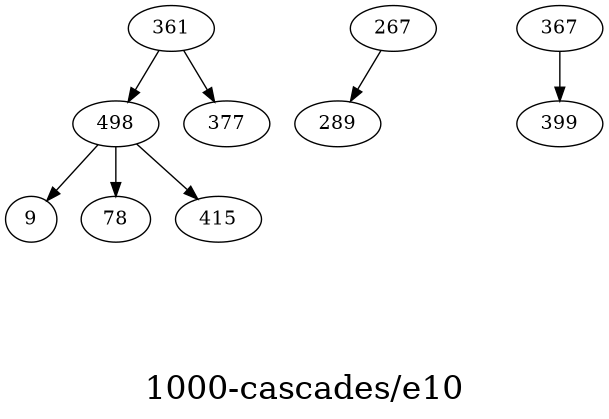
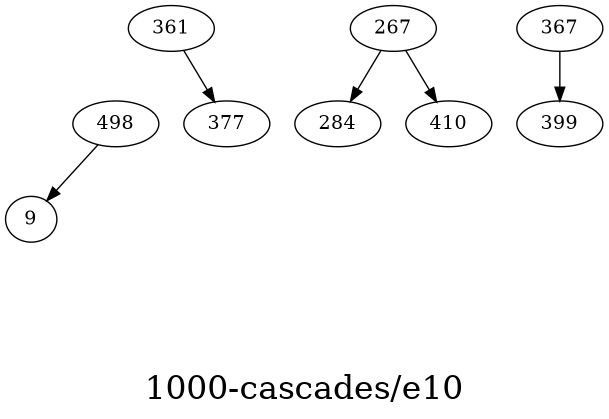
edge "361" -> "498": removed
node "289": label "289" -> "284"
node "410": added
node "78": removed
node "415": removed
